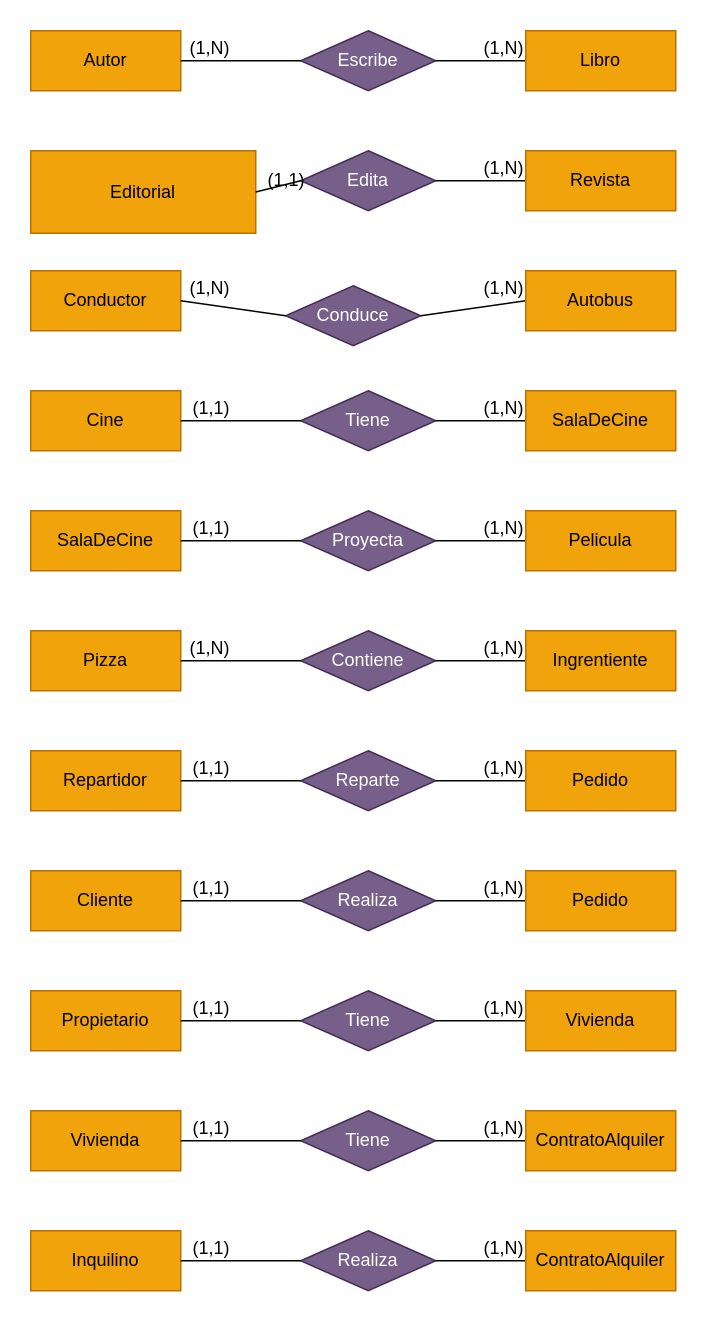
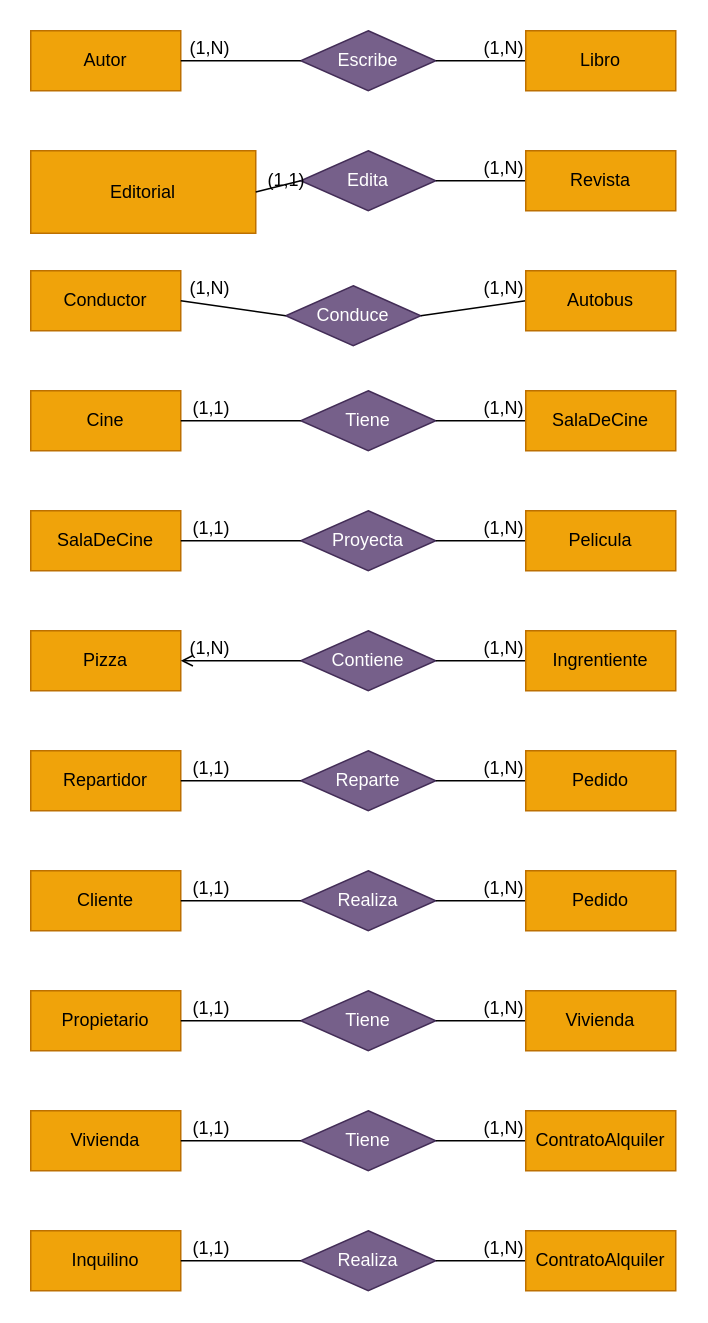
edge "Pizza" -- "Contiene": arrowhead none -> open
